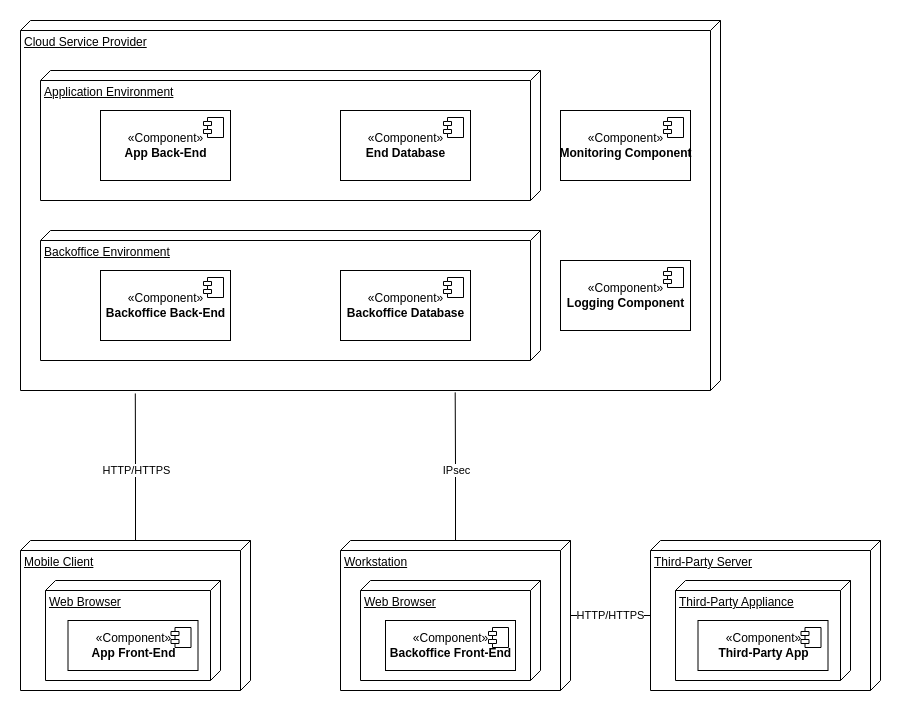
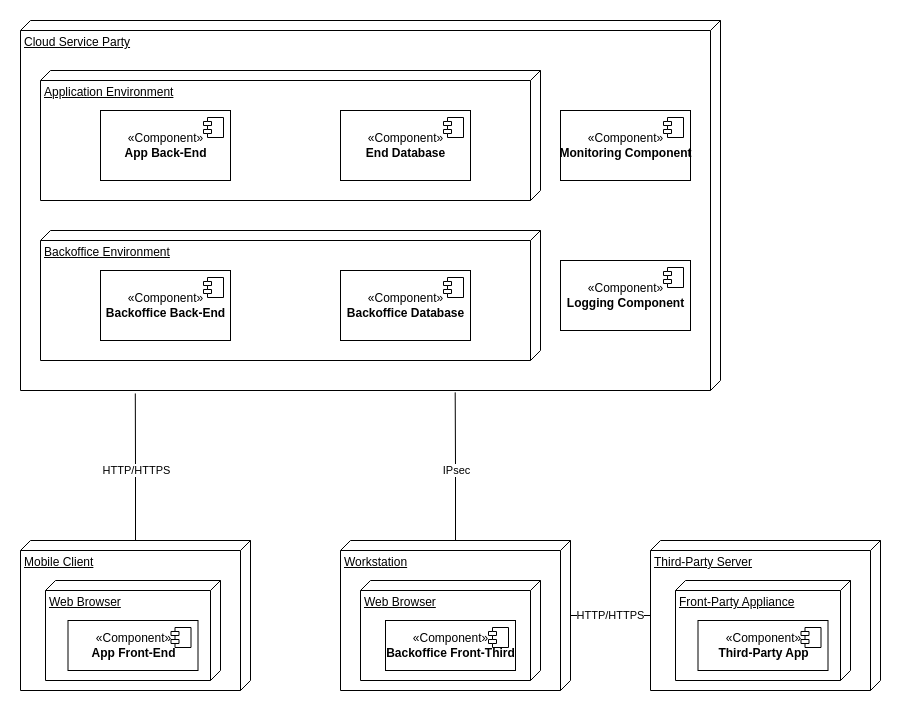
node "Cloud Service Provider": label "Cloud Service Provider" -> "Cloud Service Party"
node "Third-Party Appliance": label "Third-Party Appliance" -> "Front-Party Appliance"
node "«Component» Backoffice Front-End": label "«Component» Backoffice Front-End" -> "«Component» Backoffice Front-Third"
